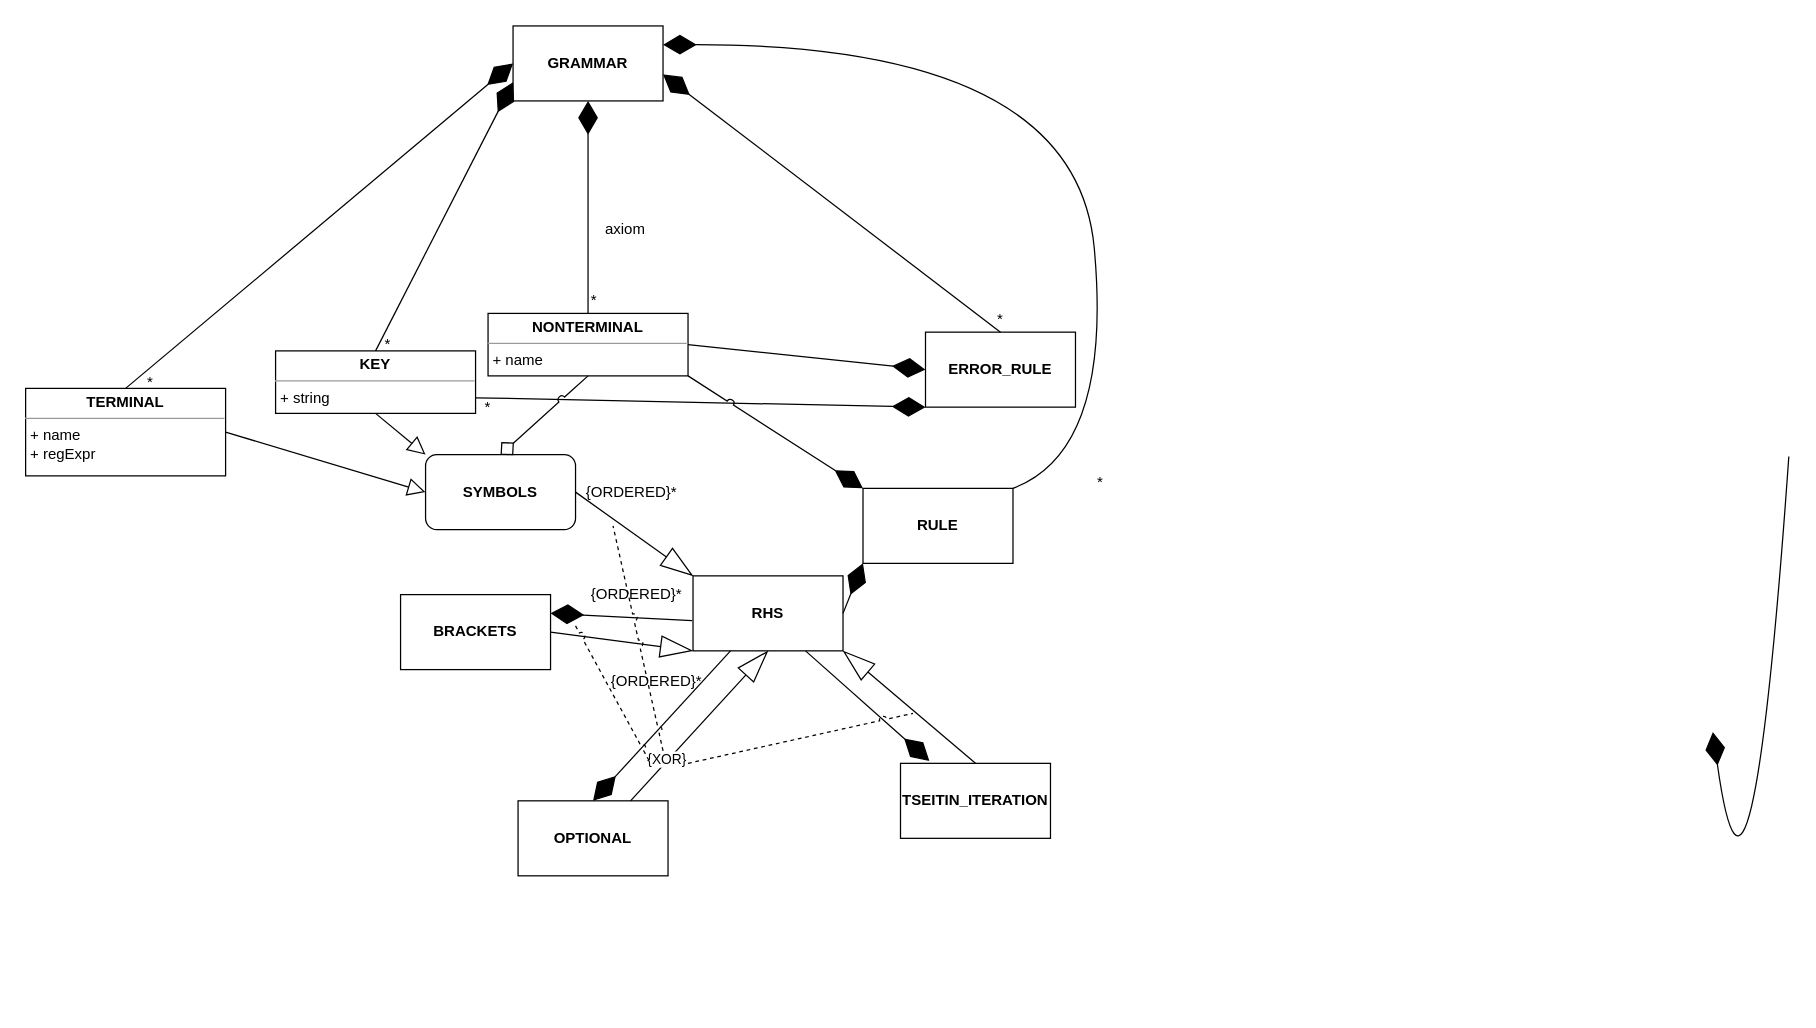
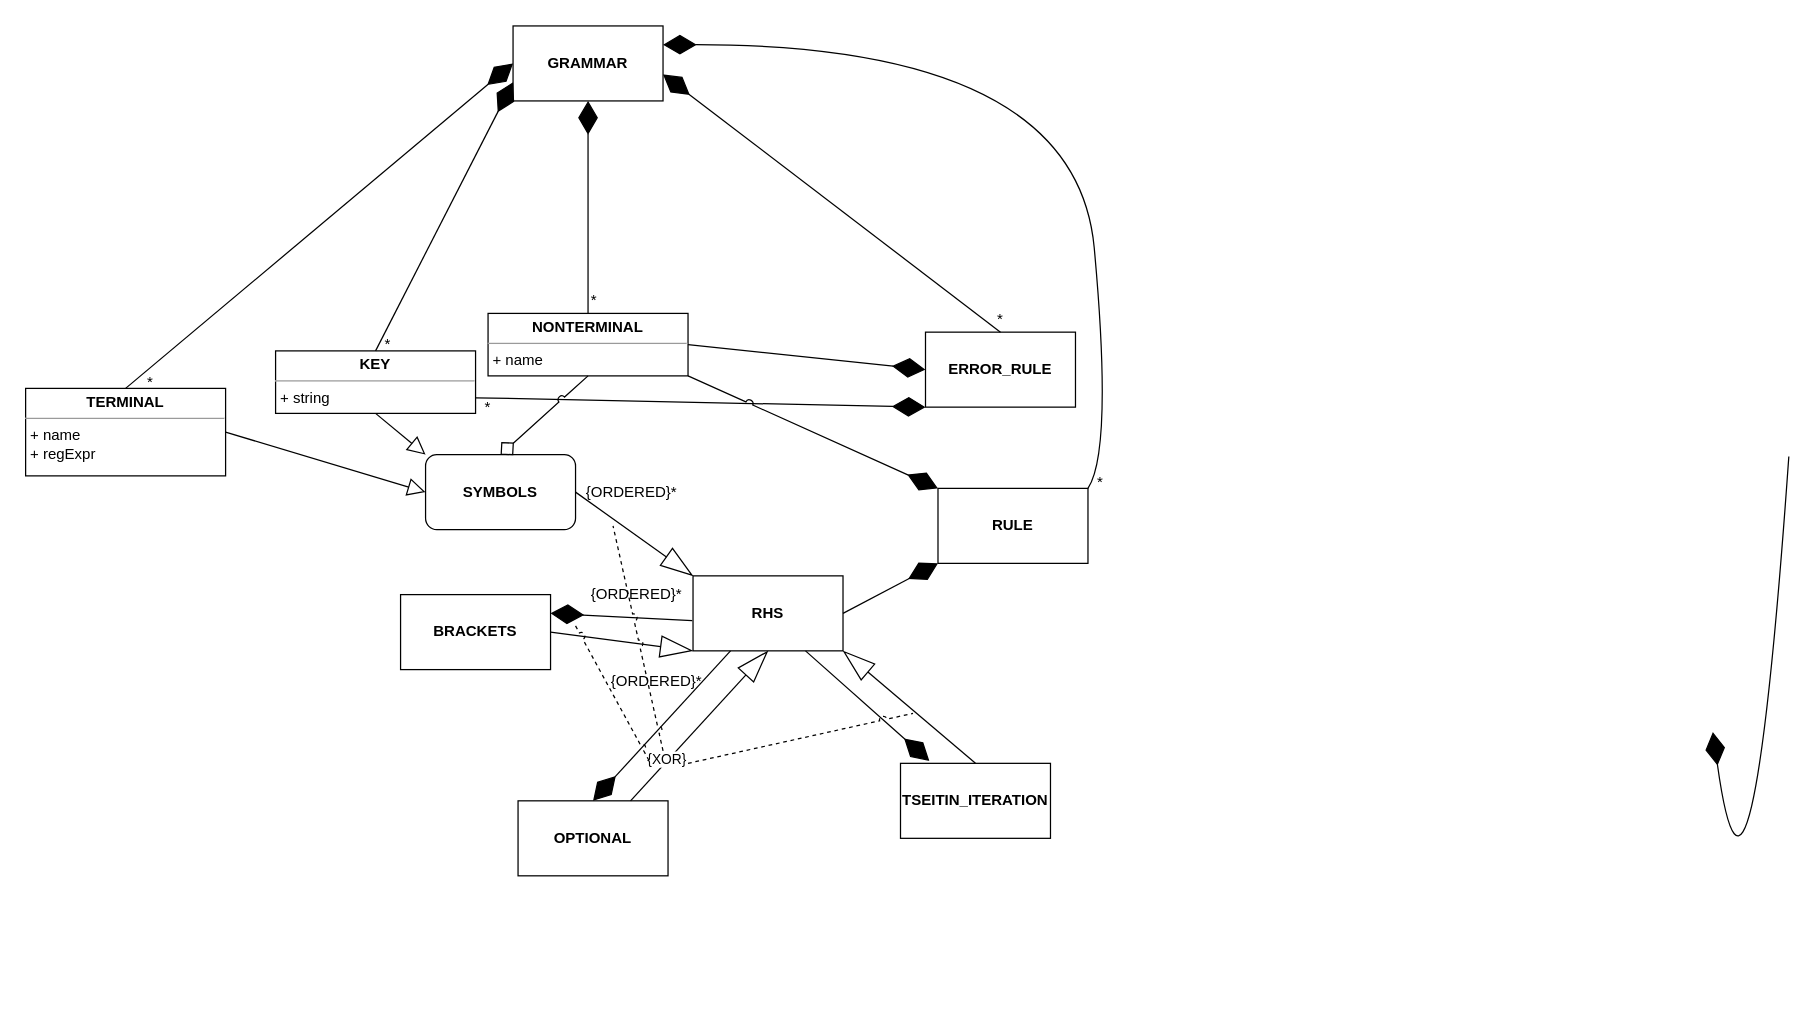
node "axiom": removed
node "RULE": moved (938, 526) -> (1013, 526)
